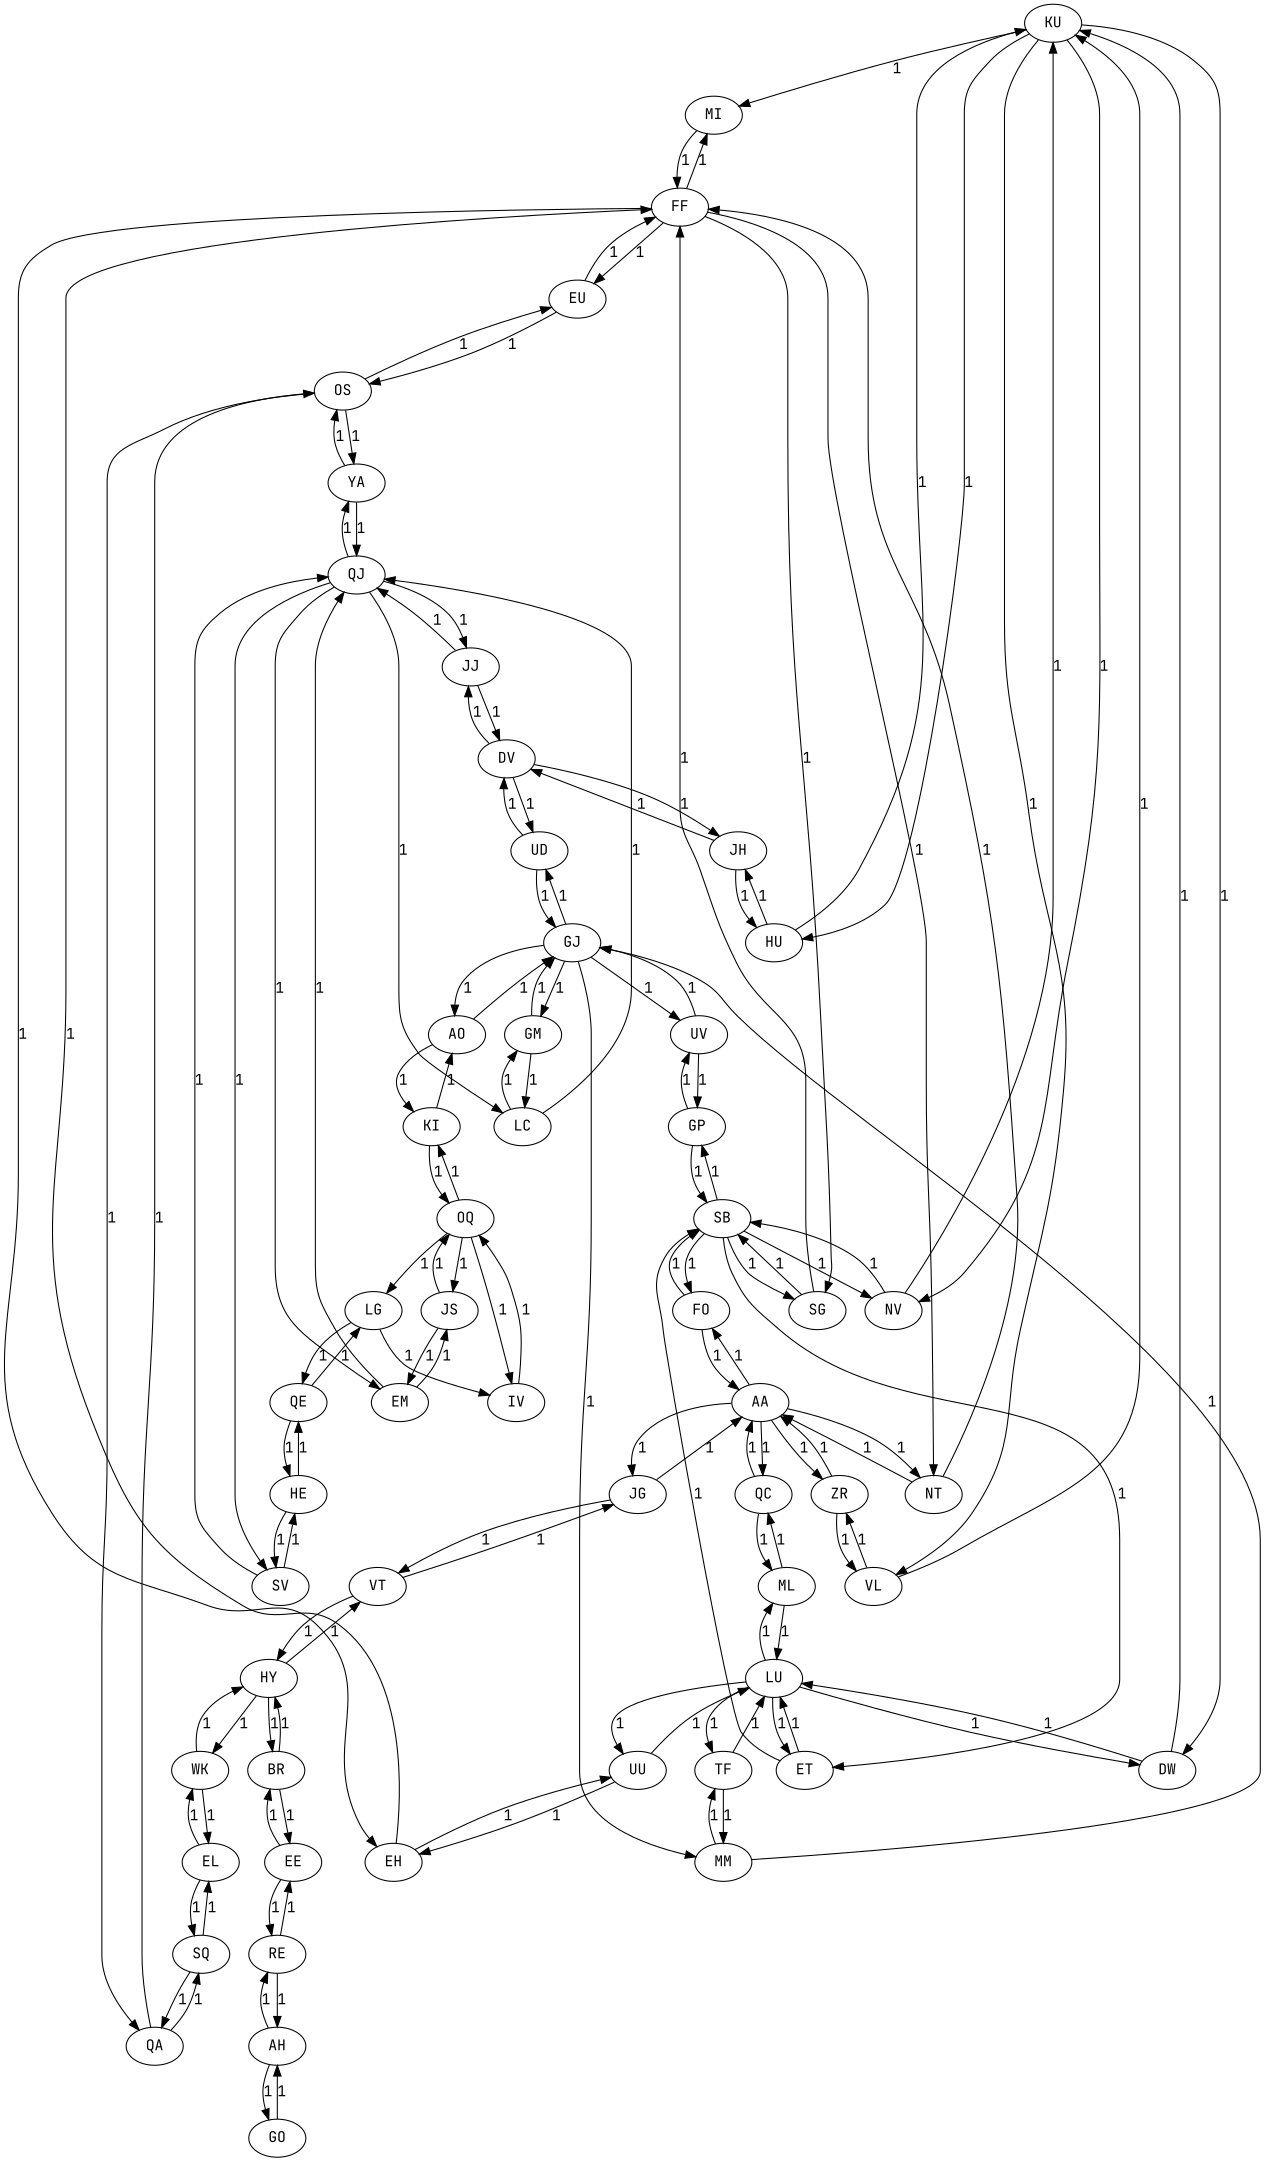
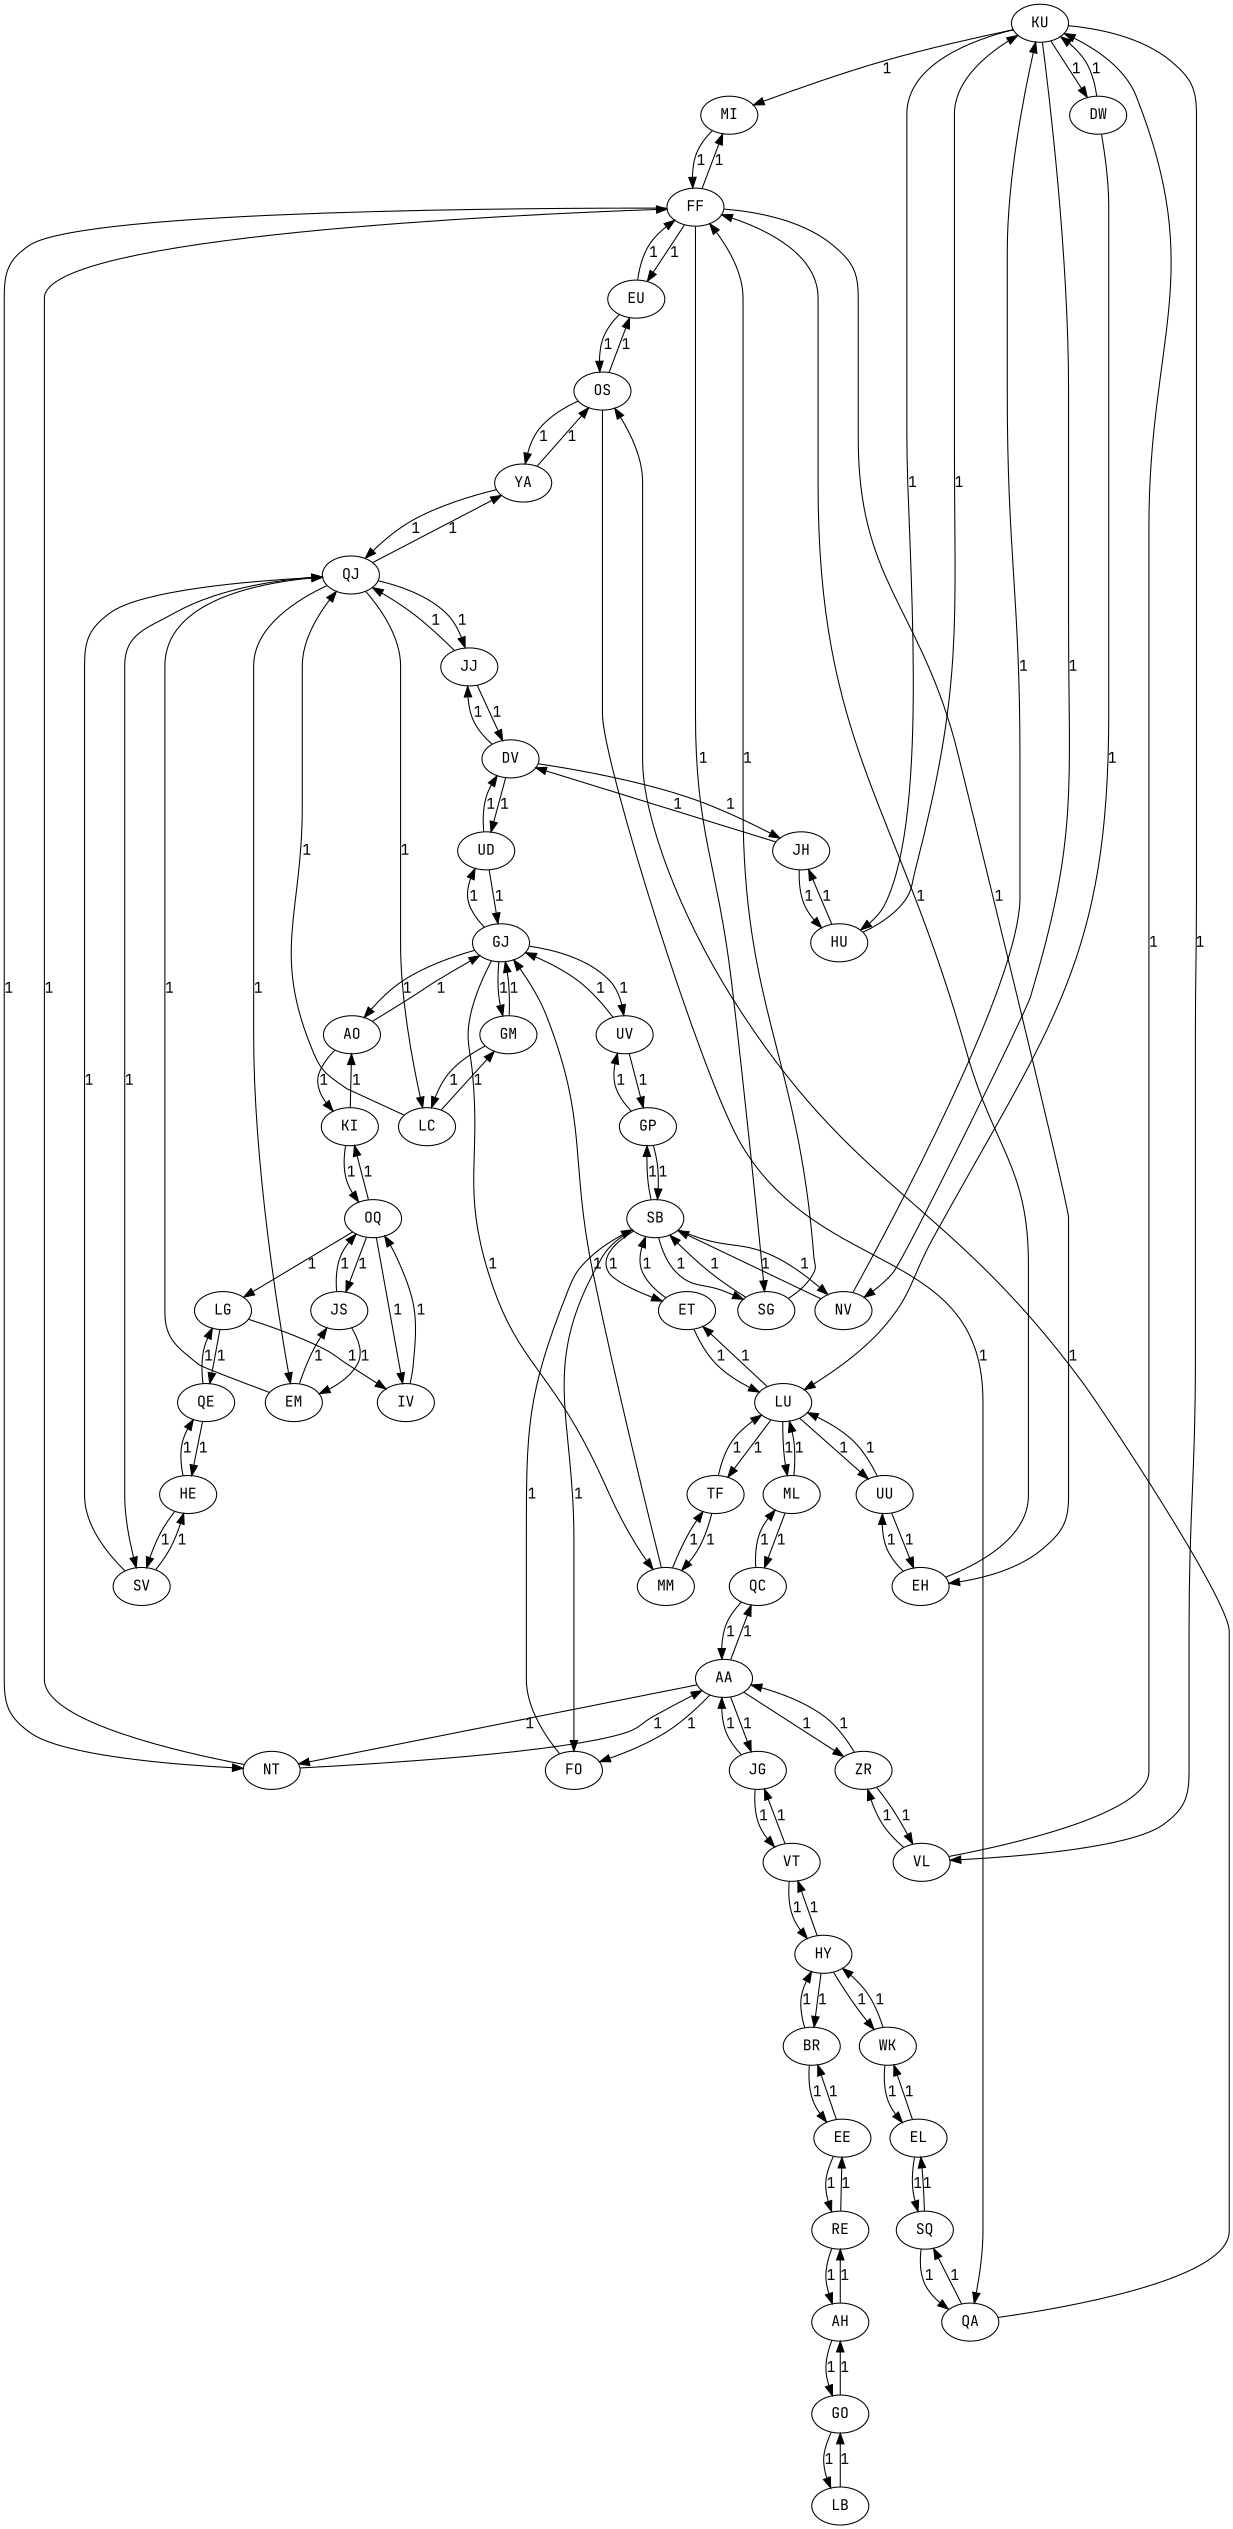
edge "FO" -> "AA": removed, label "1"
edge "LU" -> "DW": removed, label "1"
node "LB": added
